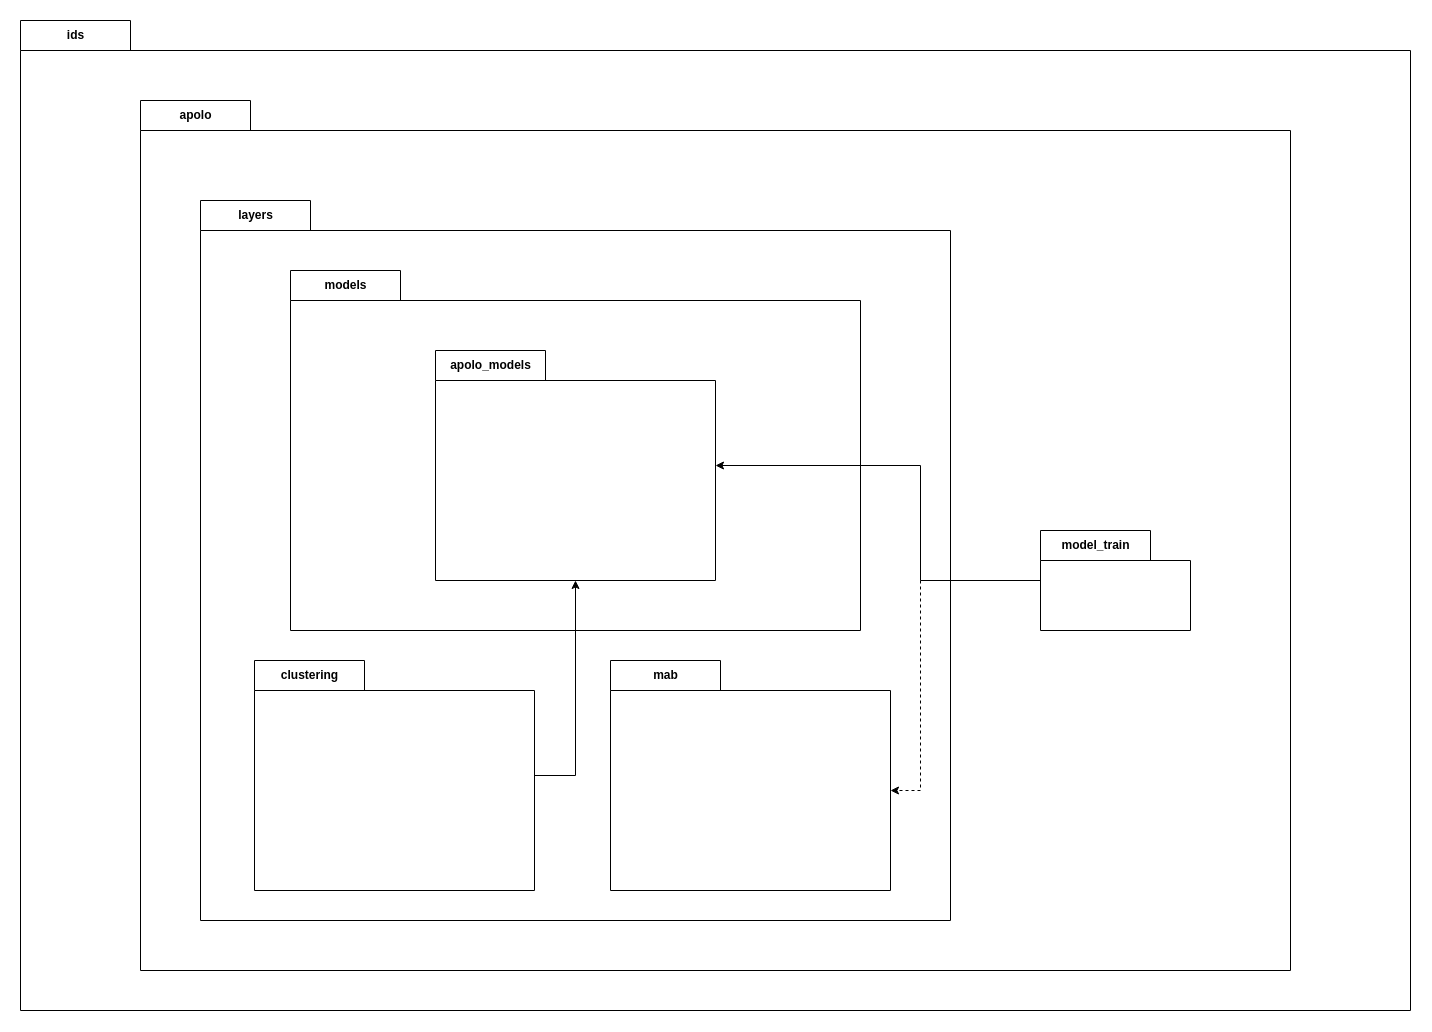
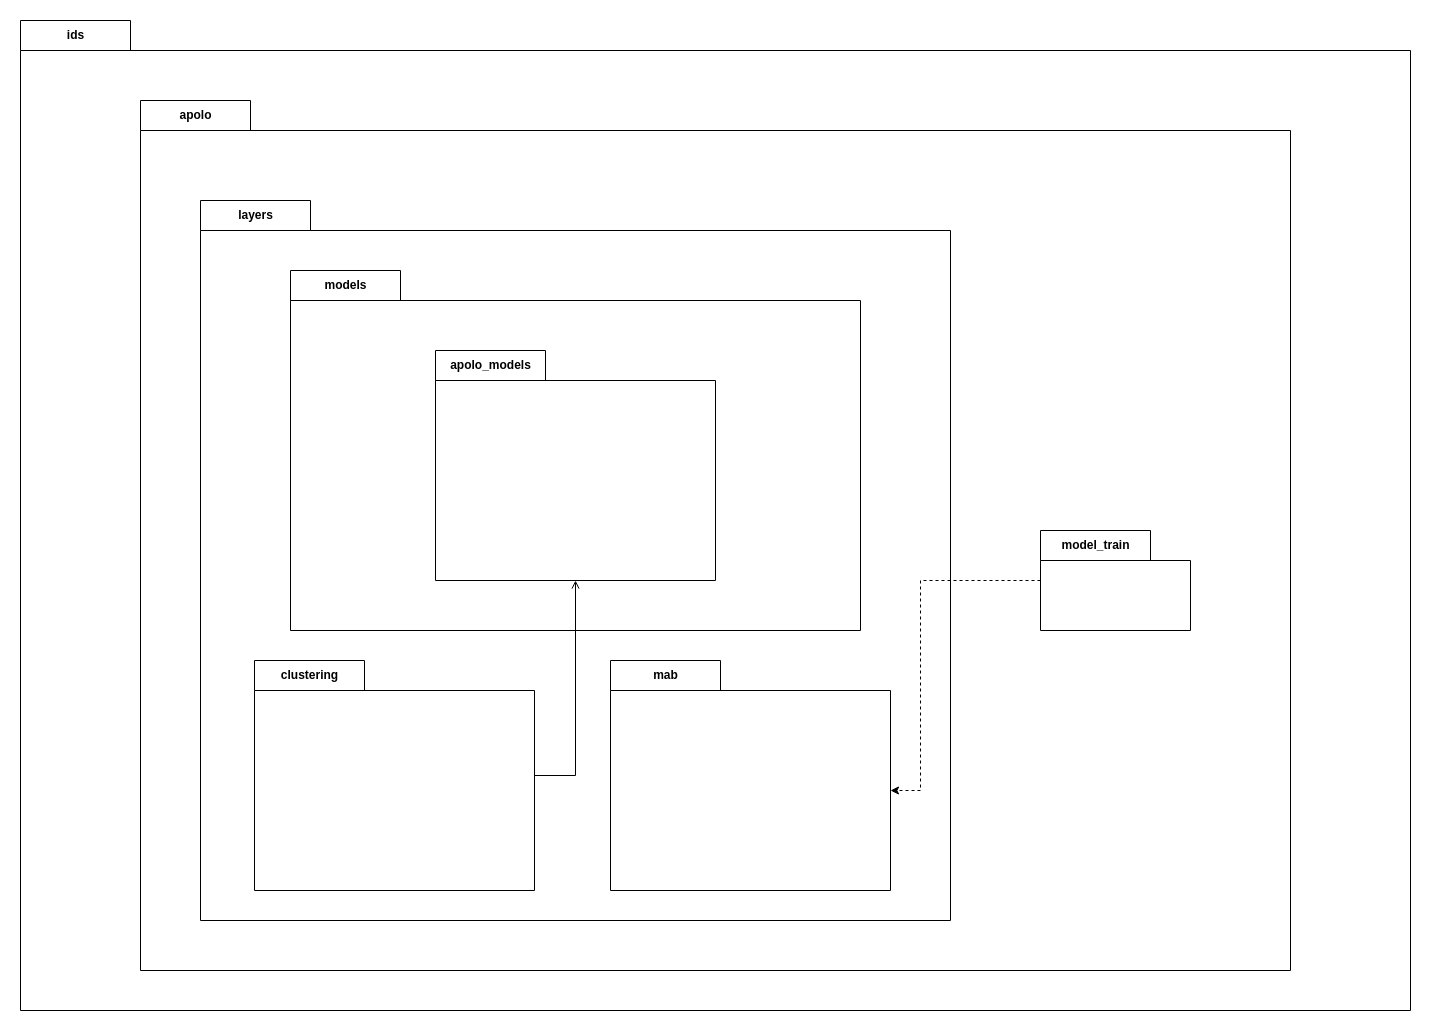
edge "model_train" -> "apolo_models": removed
edge "clustering" -> "apolo_models": arrowhead classic -> open
